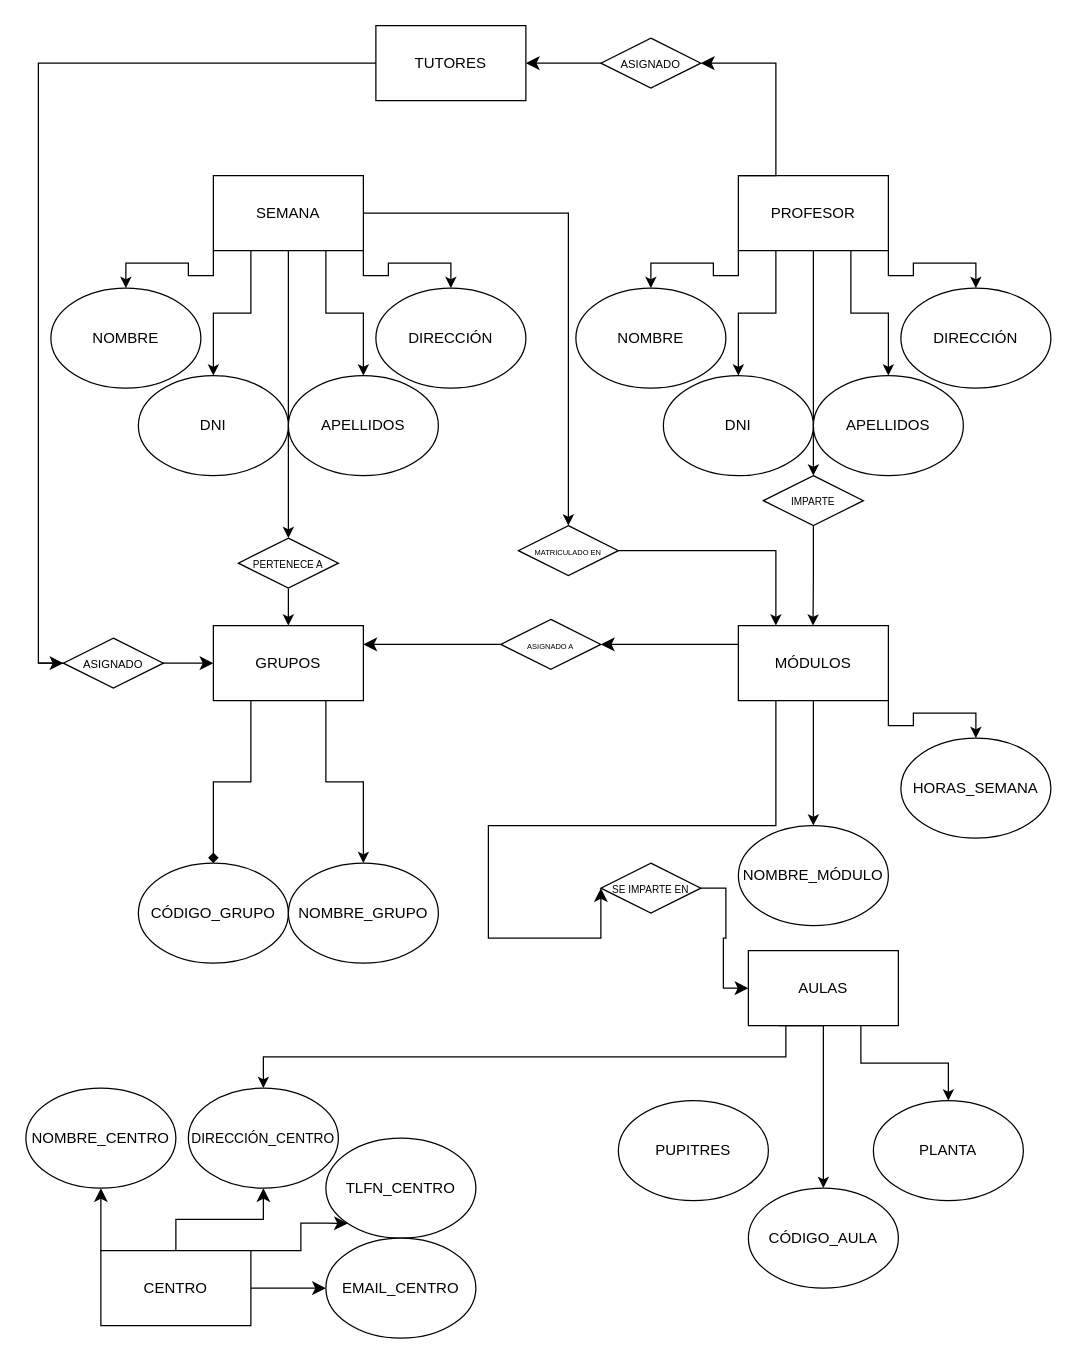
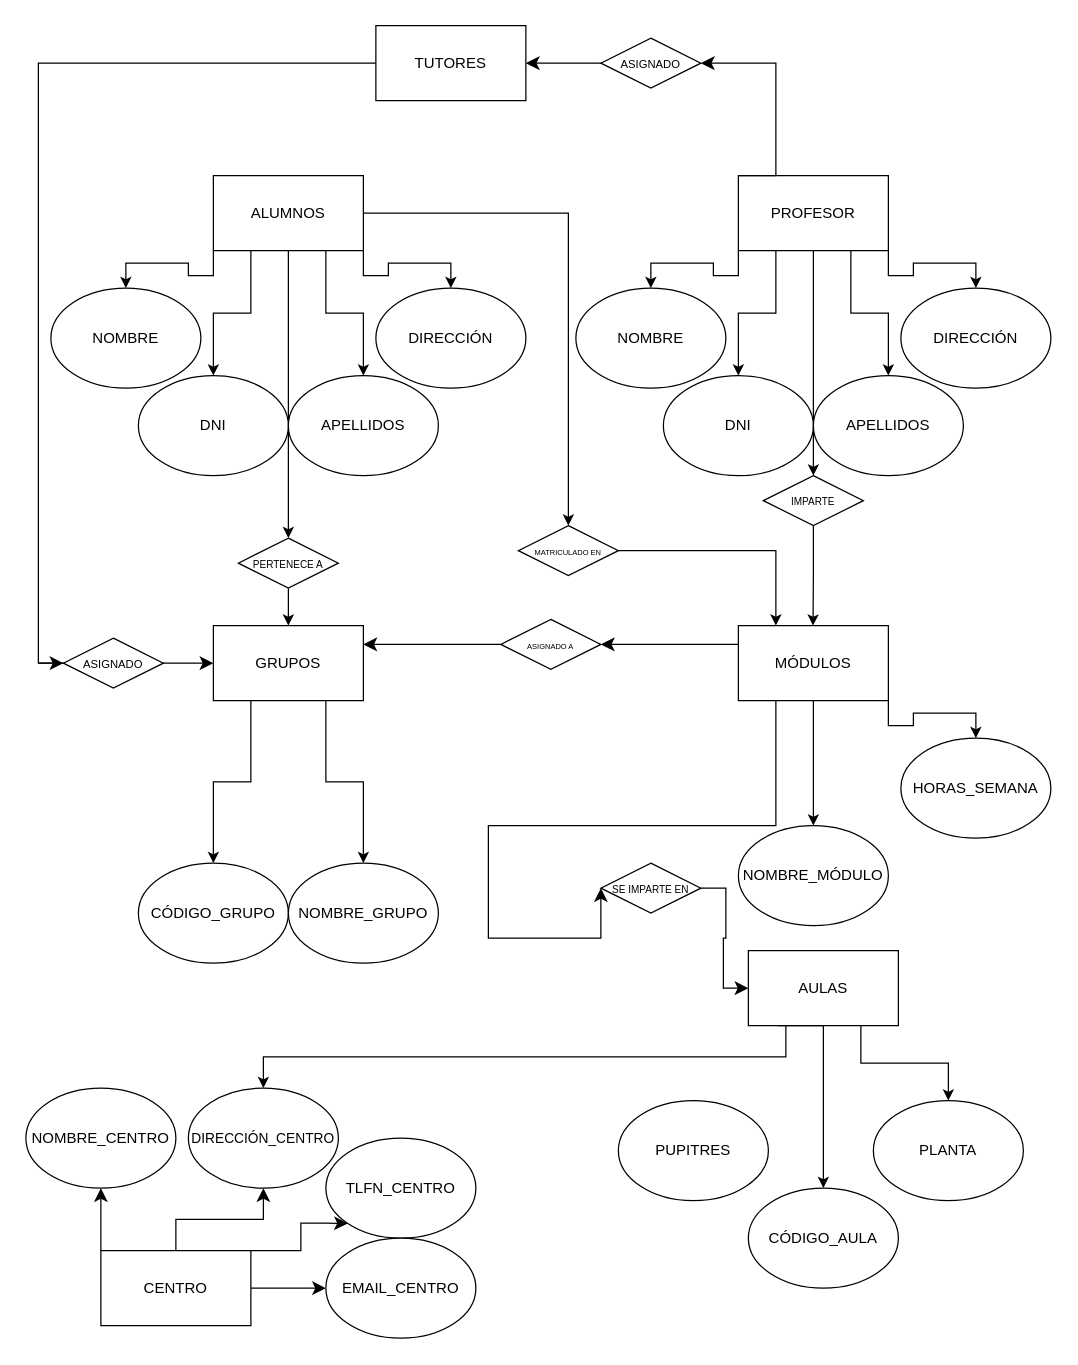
node "SEMANA": label "SEMANA" -> "ALUMNOS"
edge "GRUPOS" -> "CÓDIGO_GRUPO": arrowhead diamond -> classic
